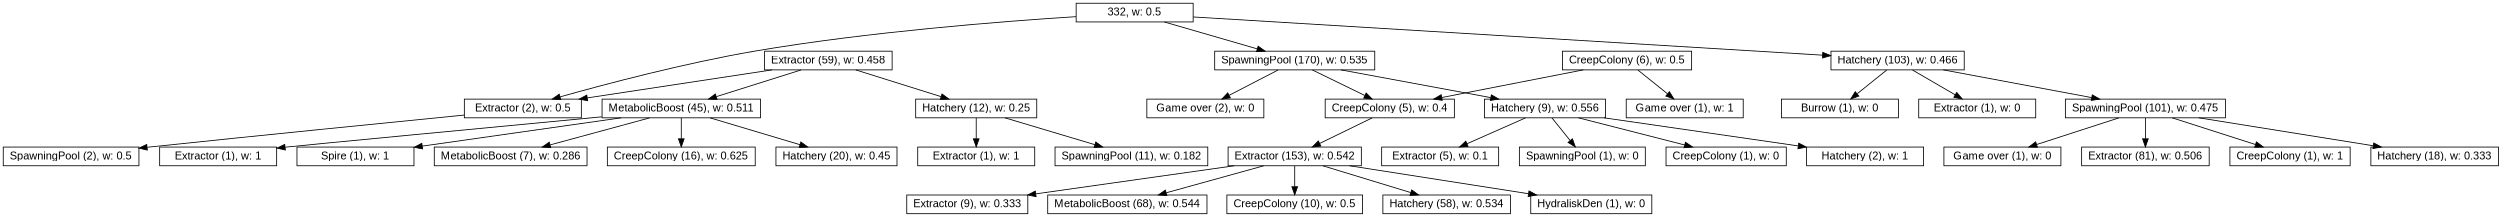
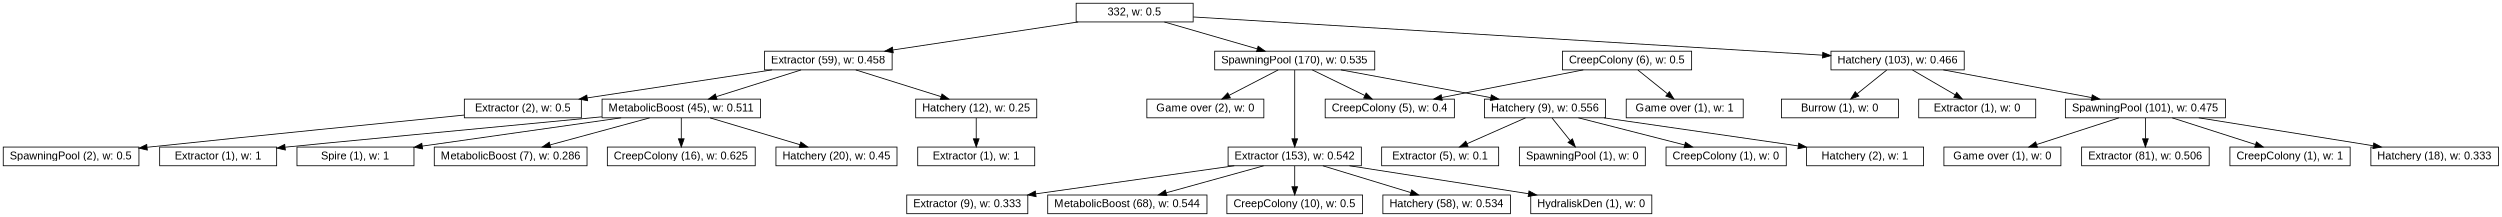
edge "332, w: 0.5" -> "Extractor (2), w: 0.5": now "332, w: 0.5" -> "Extractor (59), w: 0.458"
edge "CreepColony (5), w: 0.4" -> "Extractor (153), w: 0.542": now "SpawningPool (170), w: 0.535" -> "Extractor (153), w: 0.542"
node "SpawningPool (11), w: 0.182": removed
